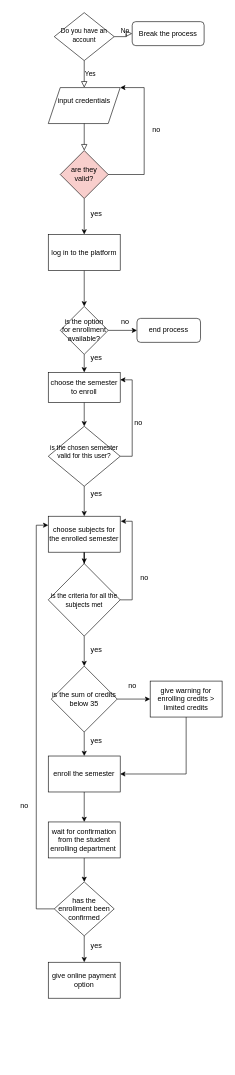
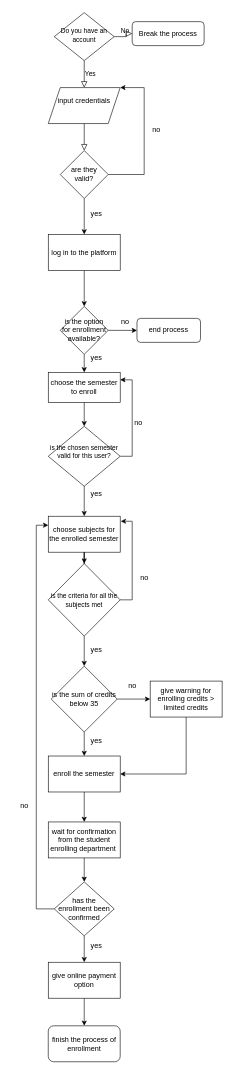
node "are they valid?": fillcolor #f8cecc -> #ffffff
edge "give online payment option" -> "finish the process of enrollment": added
node "finish the process of enrollment": added
